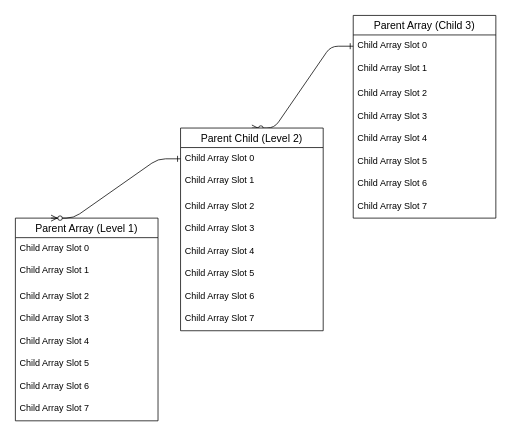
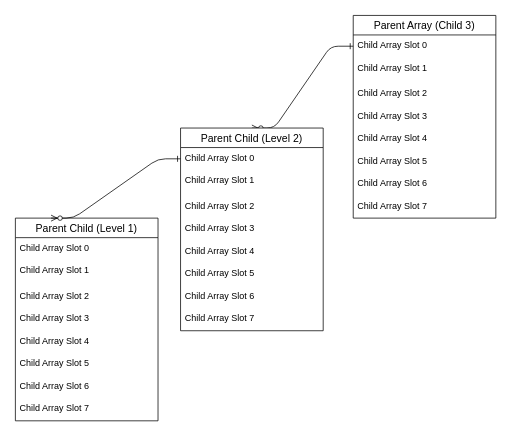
node "Parent Array (Level 1)": label "Parent Array (Level 1)" -> "Parent Child (Level 1)"
